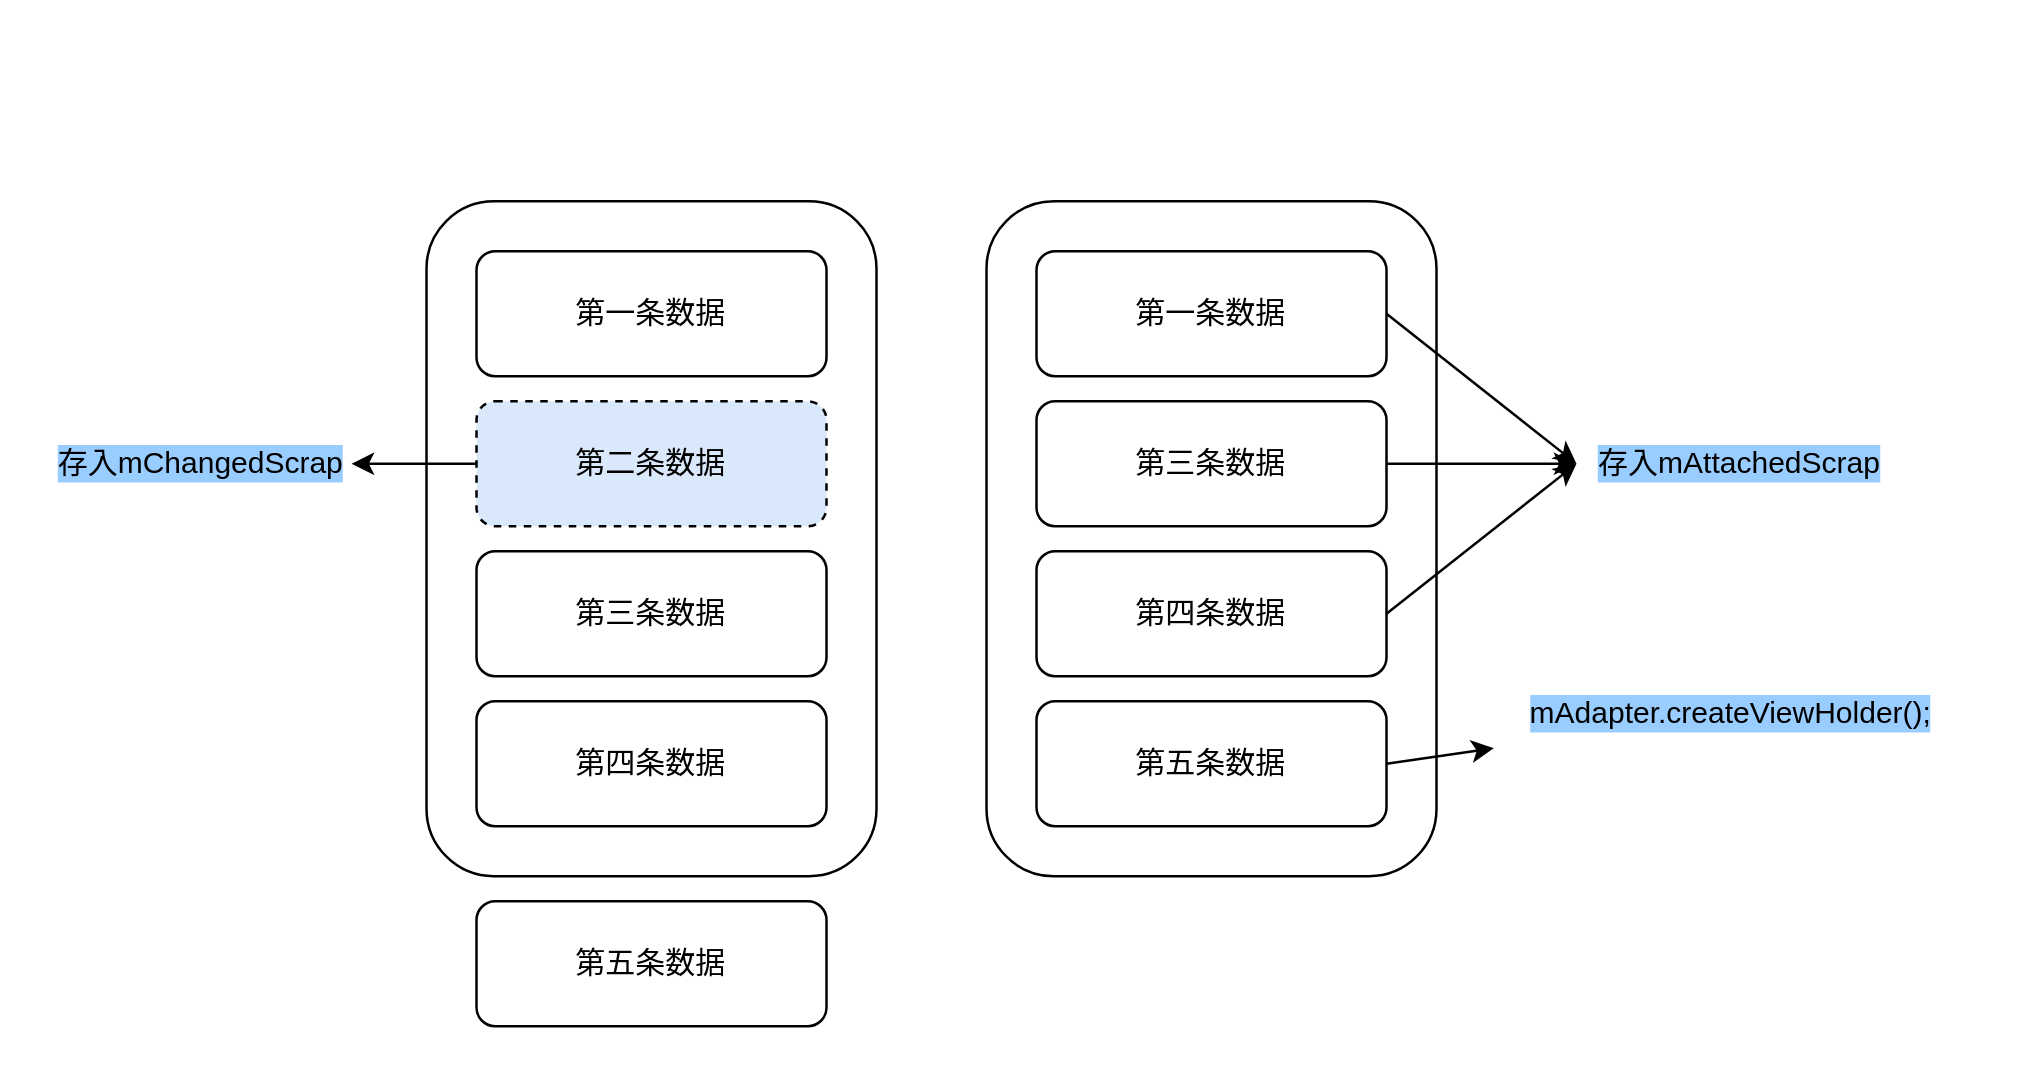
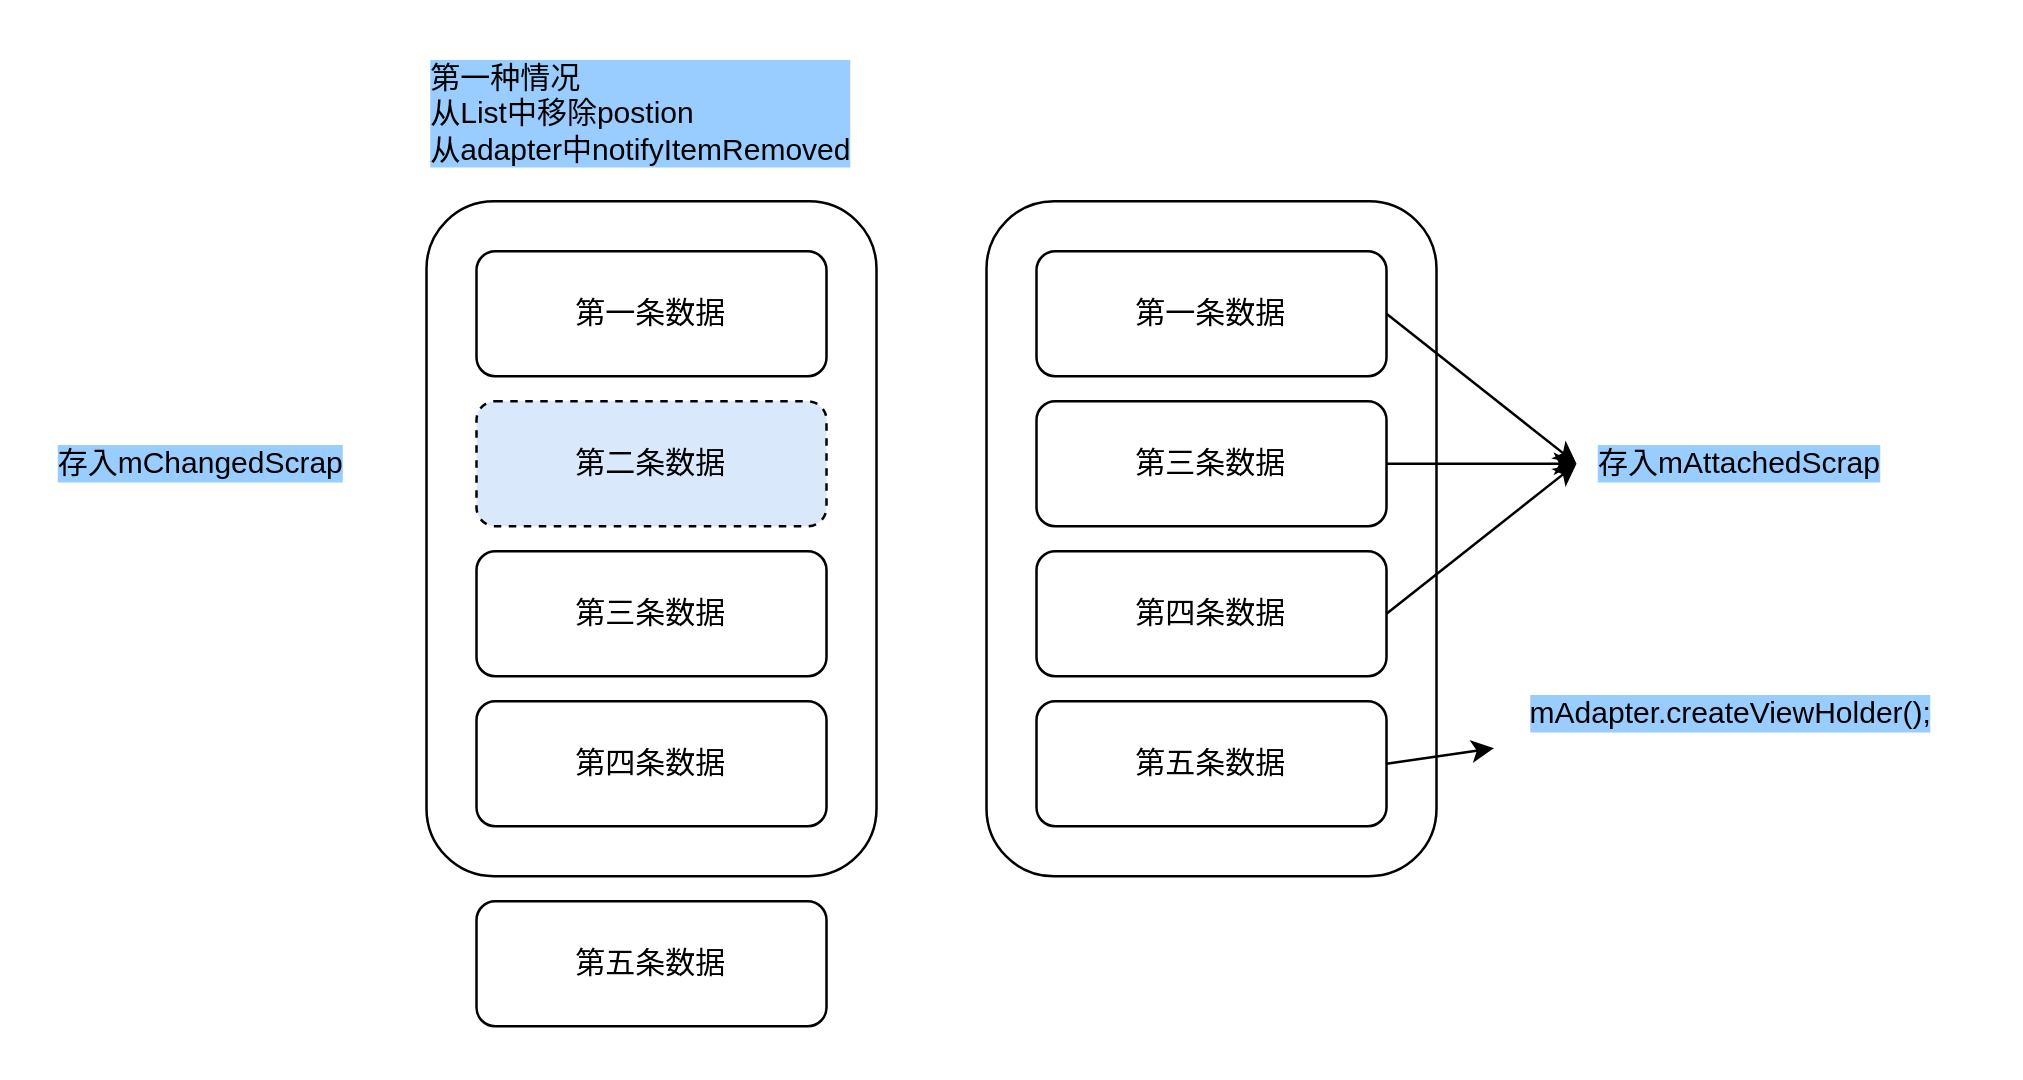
node "第一种情况 从List中移除postion 从adapter中notifyItemRemoved": added
edge "第二条数据" -> "存入mChangedScrap": removed
